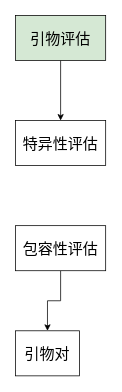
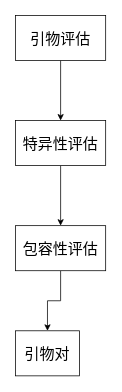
node "引物评估": fillcolor #d5e8d4 -> #ffffff
edge "特异性评估" -> "包容性评估": added
